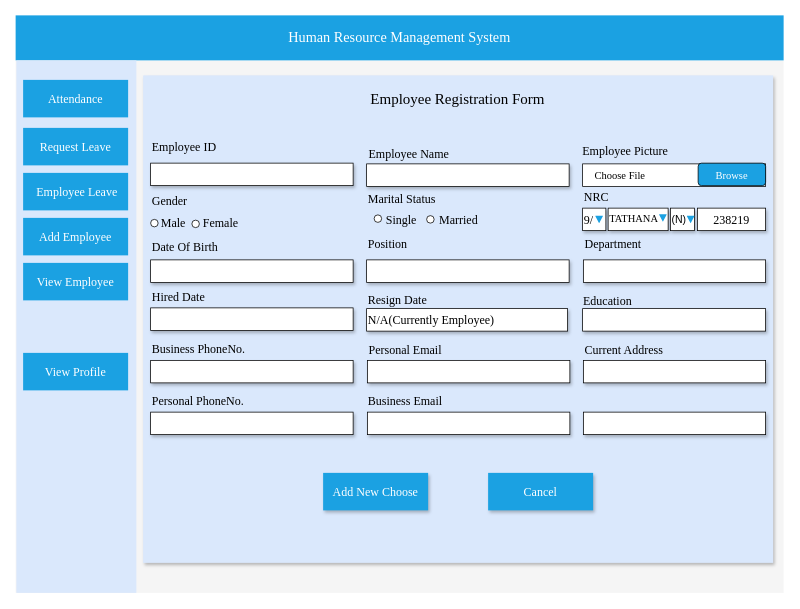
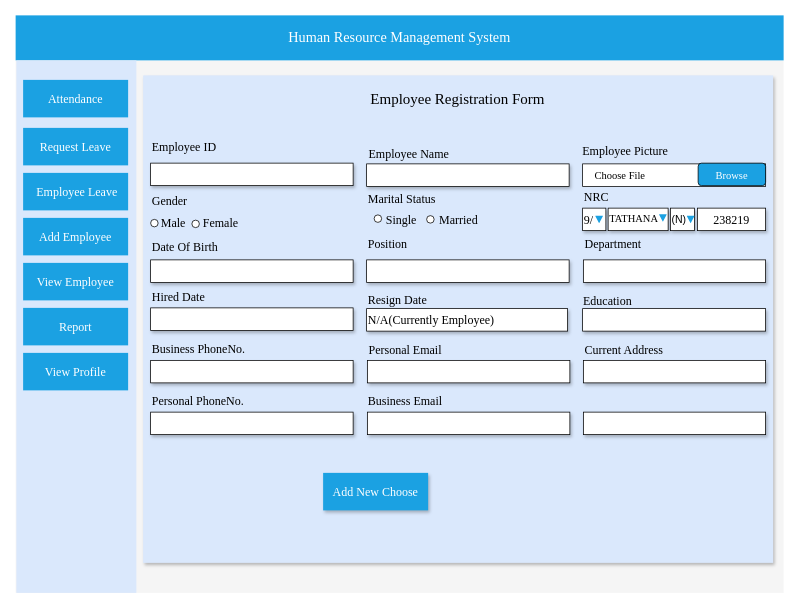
node "Report": added
node "Cancel": removed
